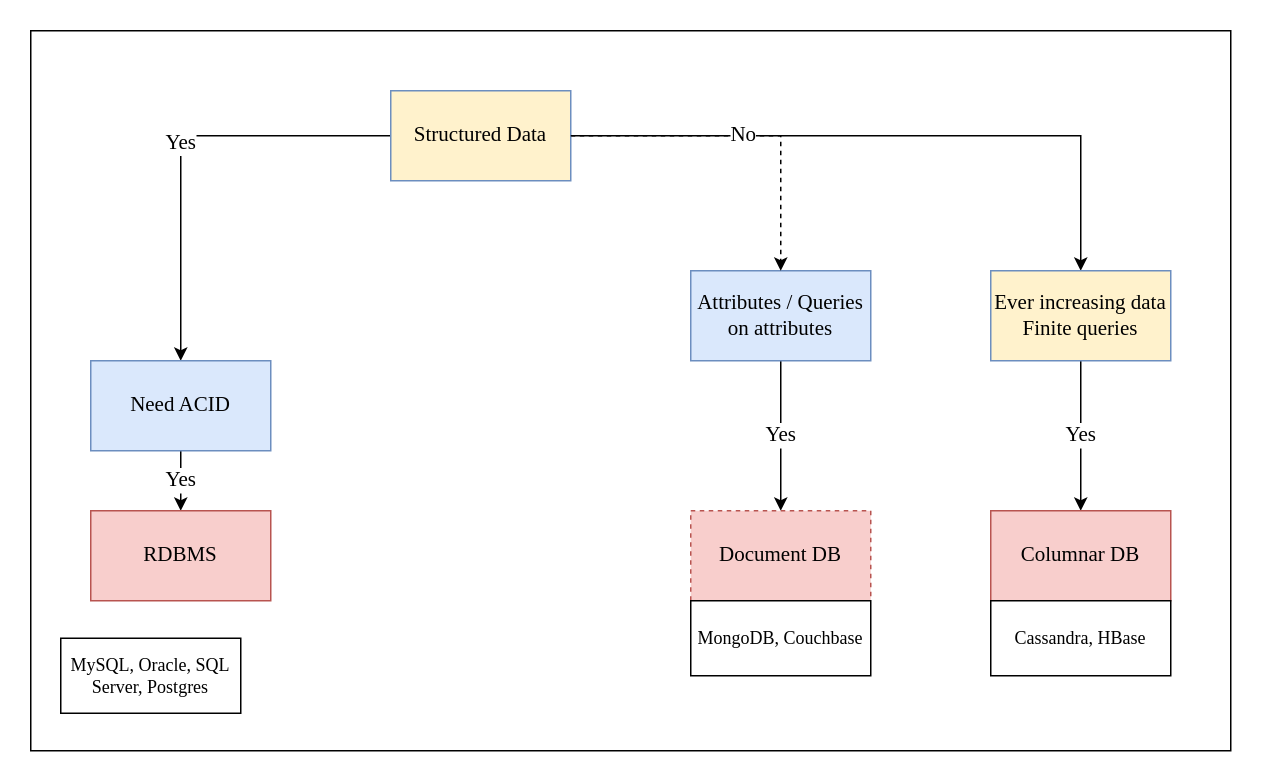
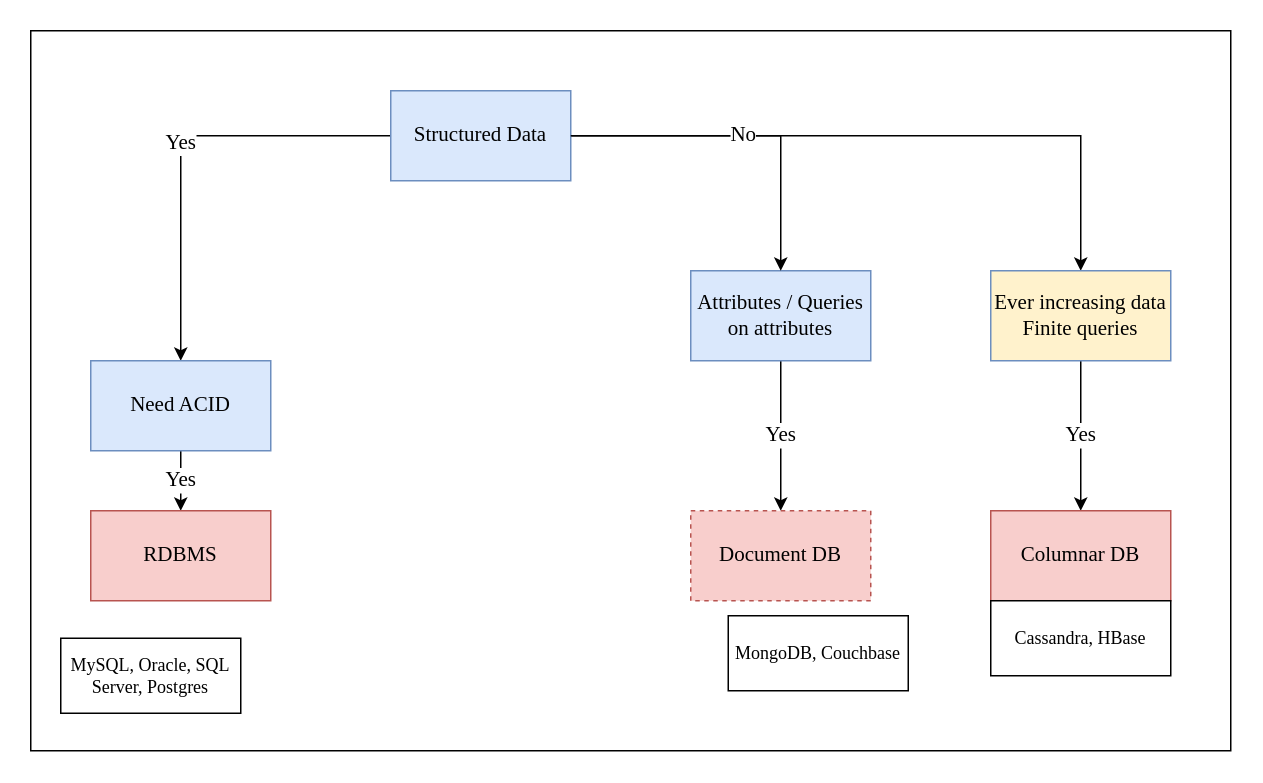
node "Structured Data": fillcolor #fff2cc -> #dae8fc
edge "Structured Data" -> "Attributes / Queries on attributes": style dashed -> solid
node "MongoDB, Couchbase": moved (781, 638) -> (818, 653)
